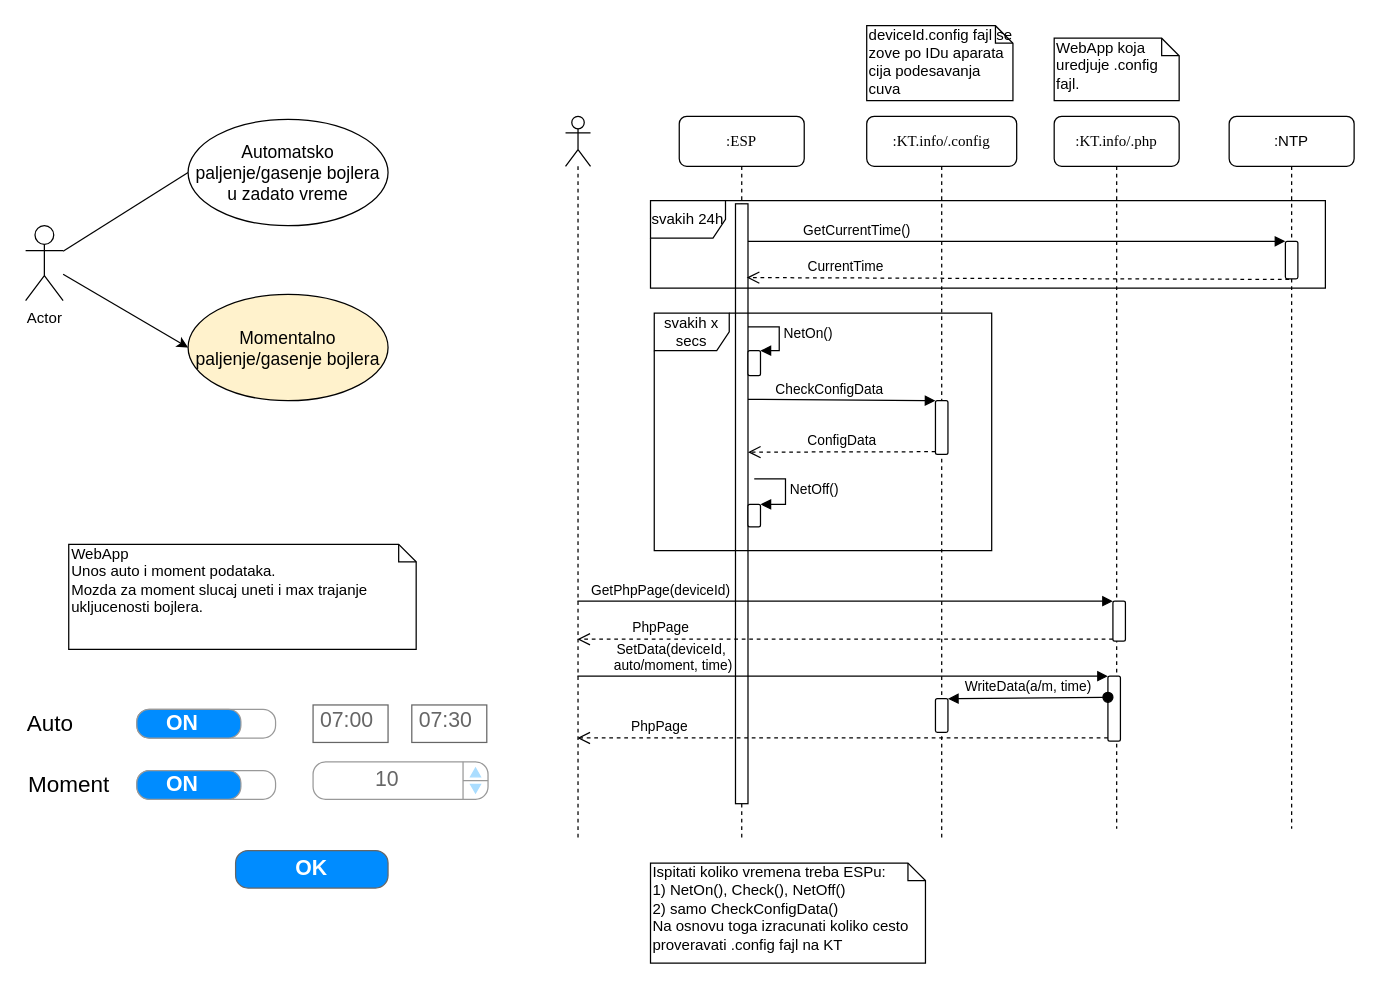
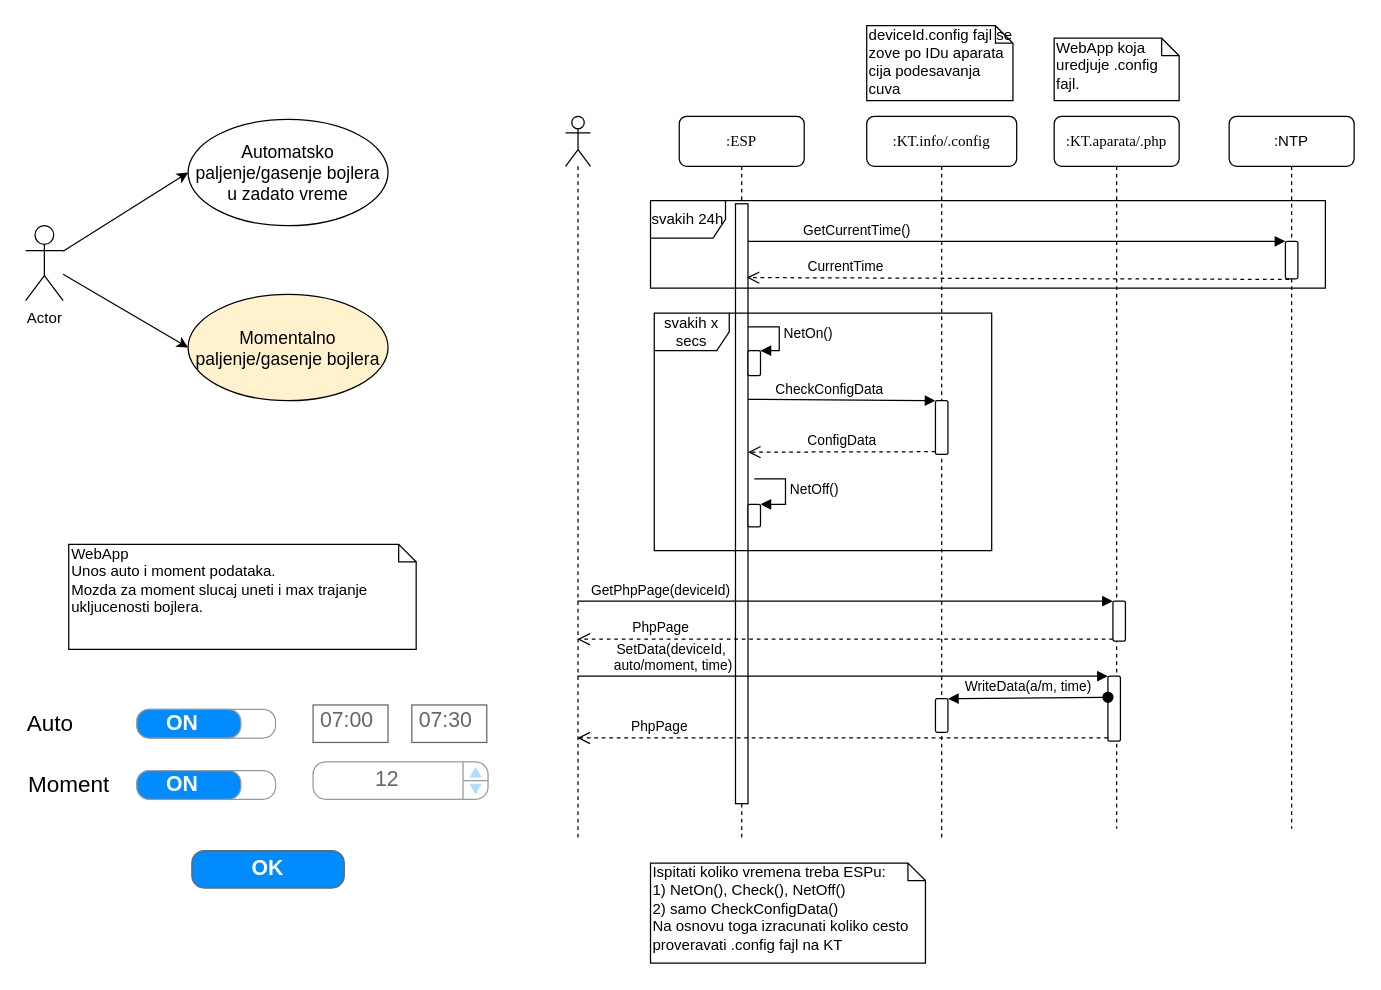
node ":KT.info/.php": label ":KT.info/.php" -> ":KT.aparata/.php"
edge "Automatsko paljenje/gasenje bojlera u zadato vreme" -- "Actor": arrowhead none -> classic
node "10": label "10" -> "12"
node "OK": moved (312, 869) -> (268, 869)
